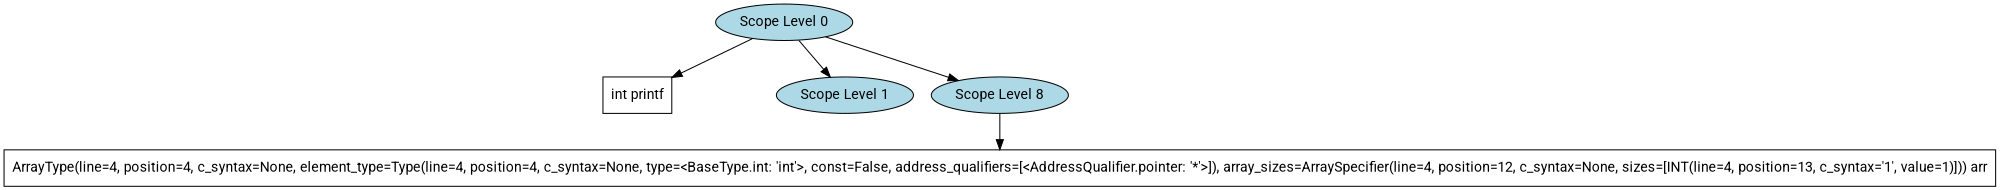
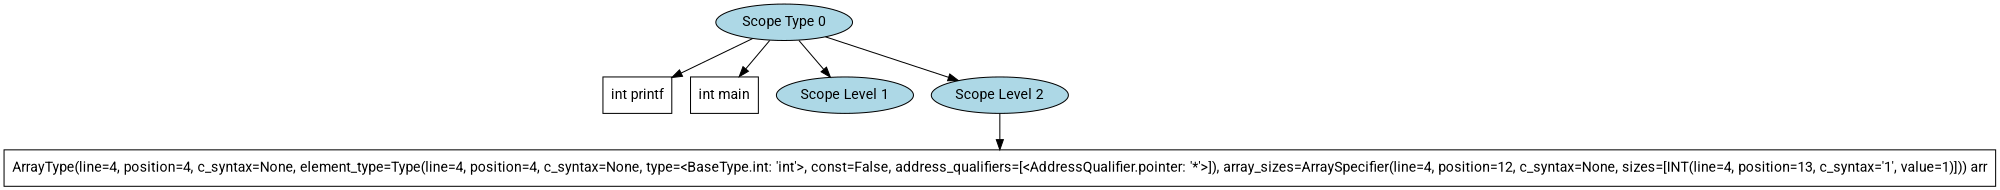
node "Scope Level 0": label "Scope Level 0" -> "Scope Type 0"
node "int main": added
node "Scope Level 8": label "Scope Level 8" -> "Scope Level 2"
